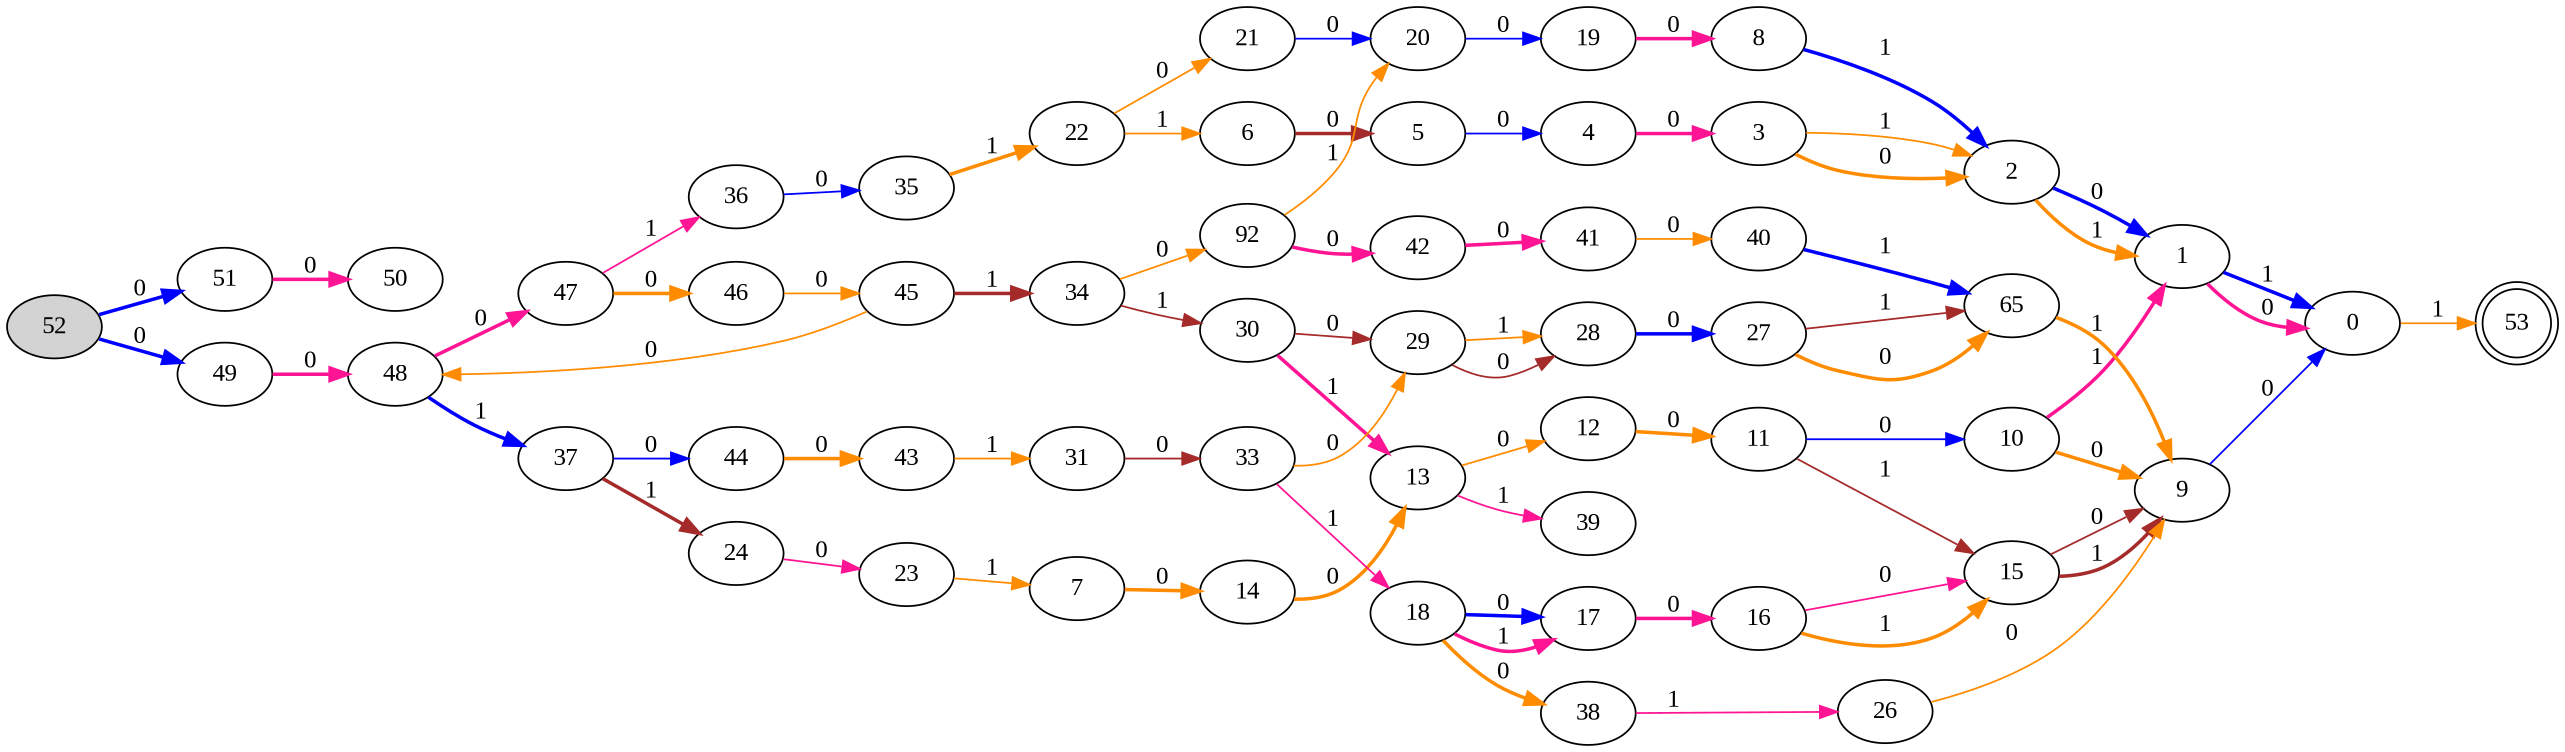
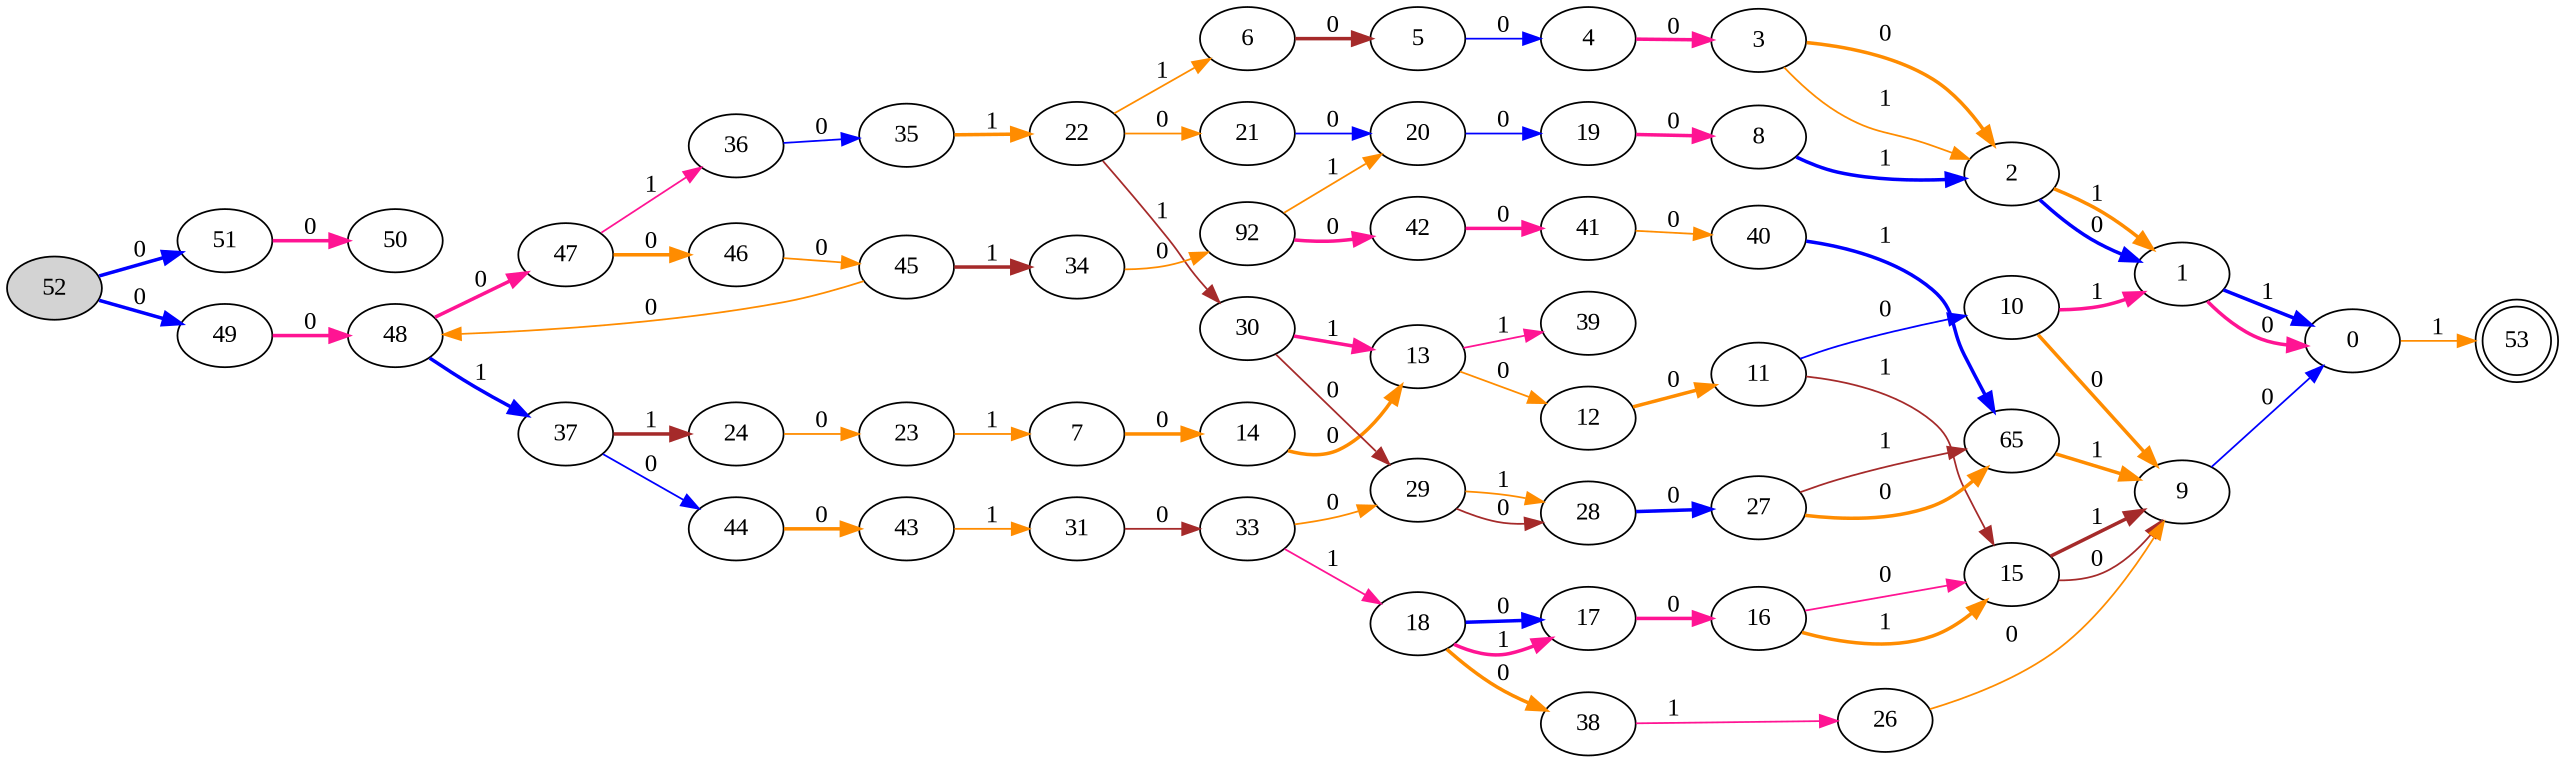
edge "34" -> "30": now "22" -> "30"
edge "24" -> "23": color deeppink -> darkorange
